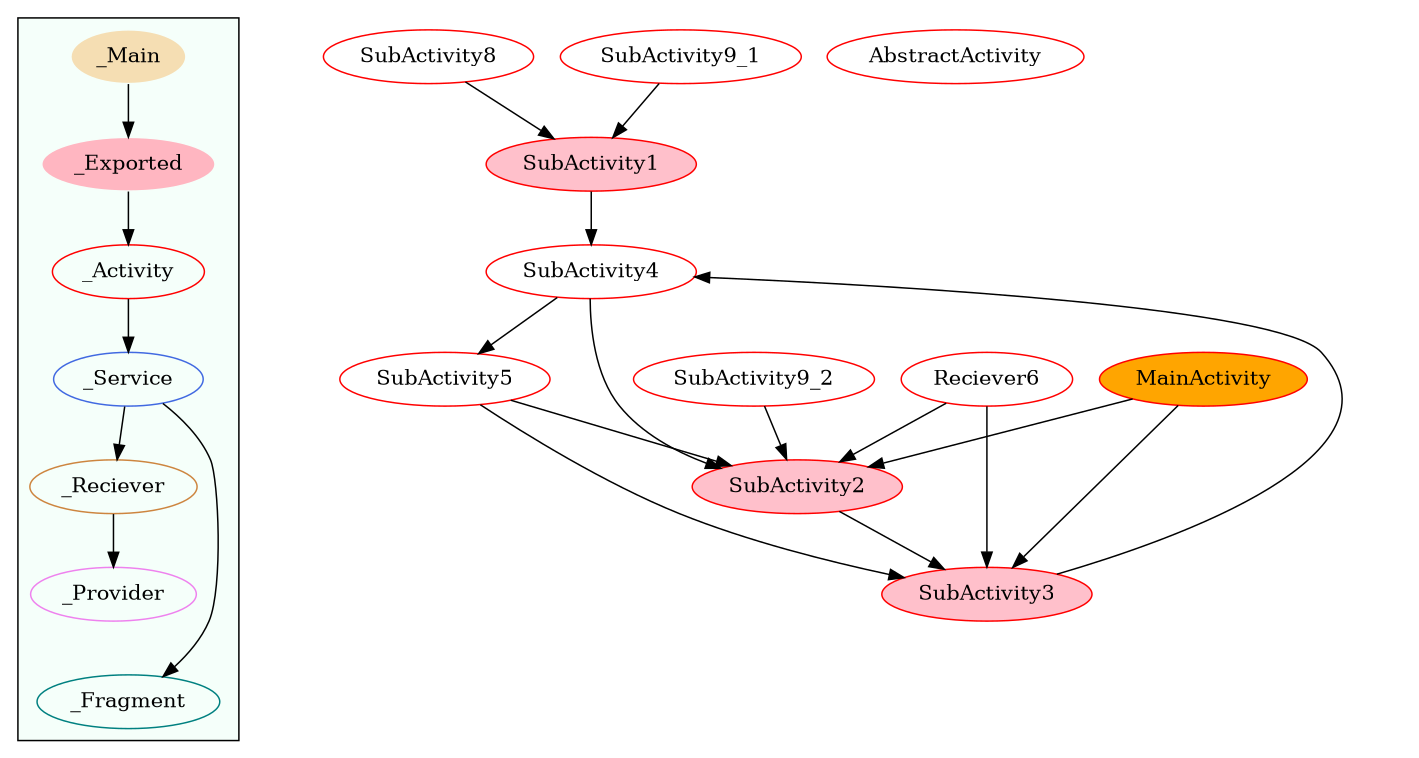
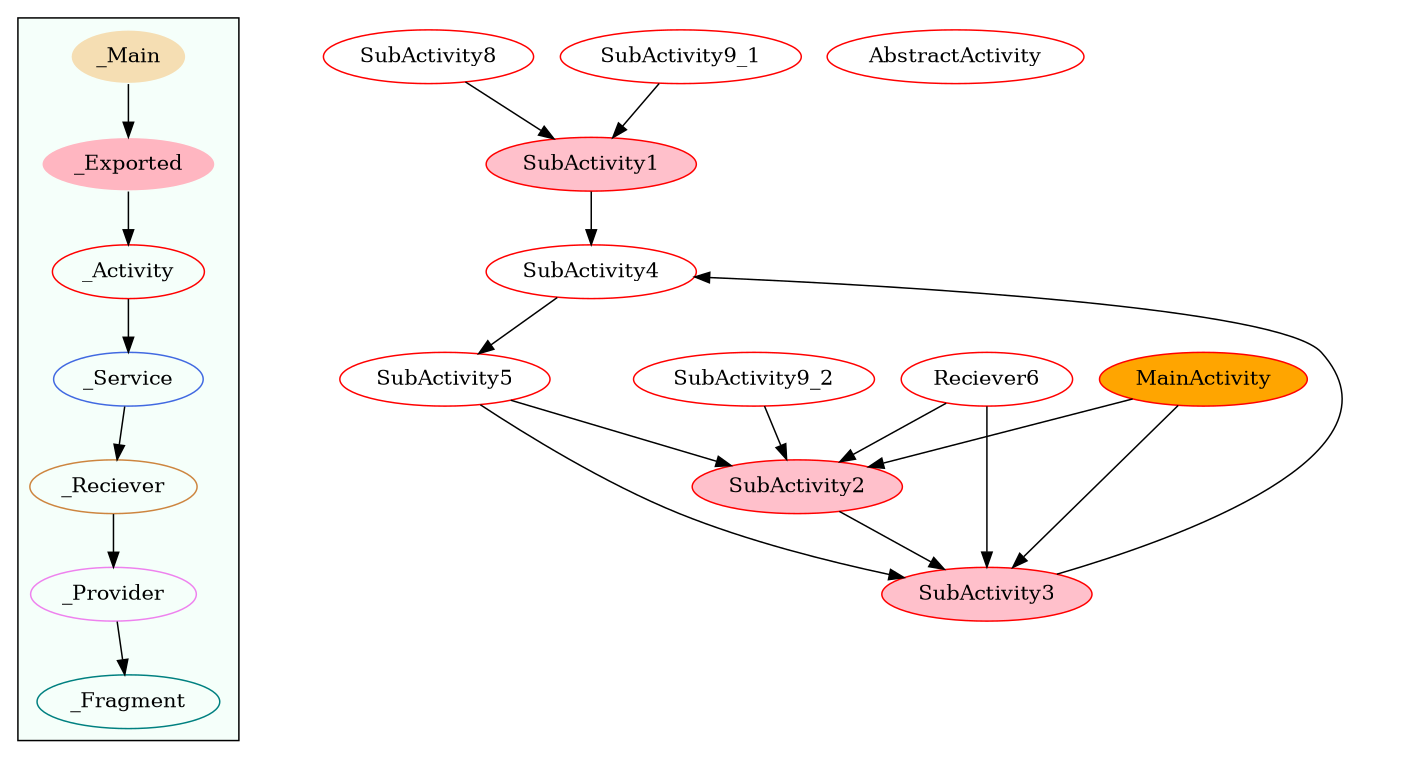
edge "SubActivity4" -> "SubActivity2": removed
edge "_Service" -> "_Fragment": now "_Provider" -> "_Fragment"
